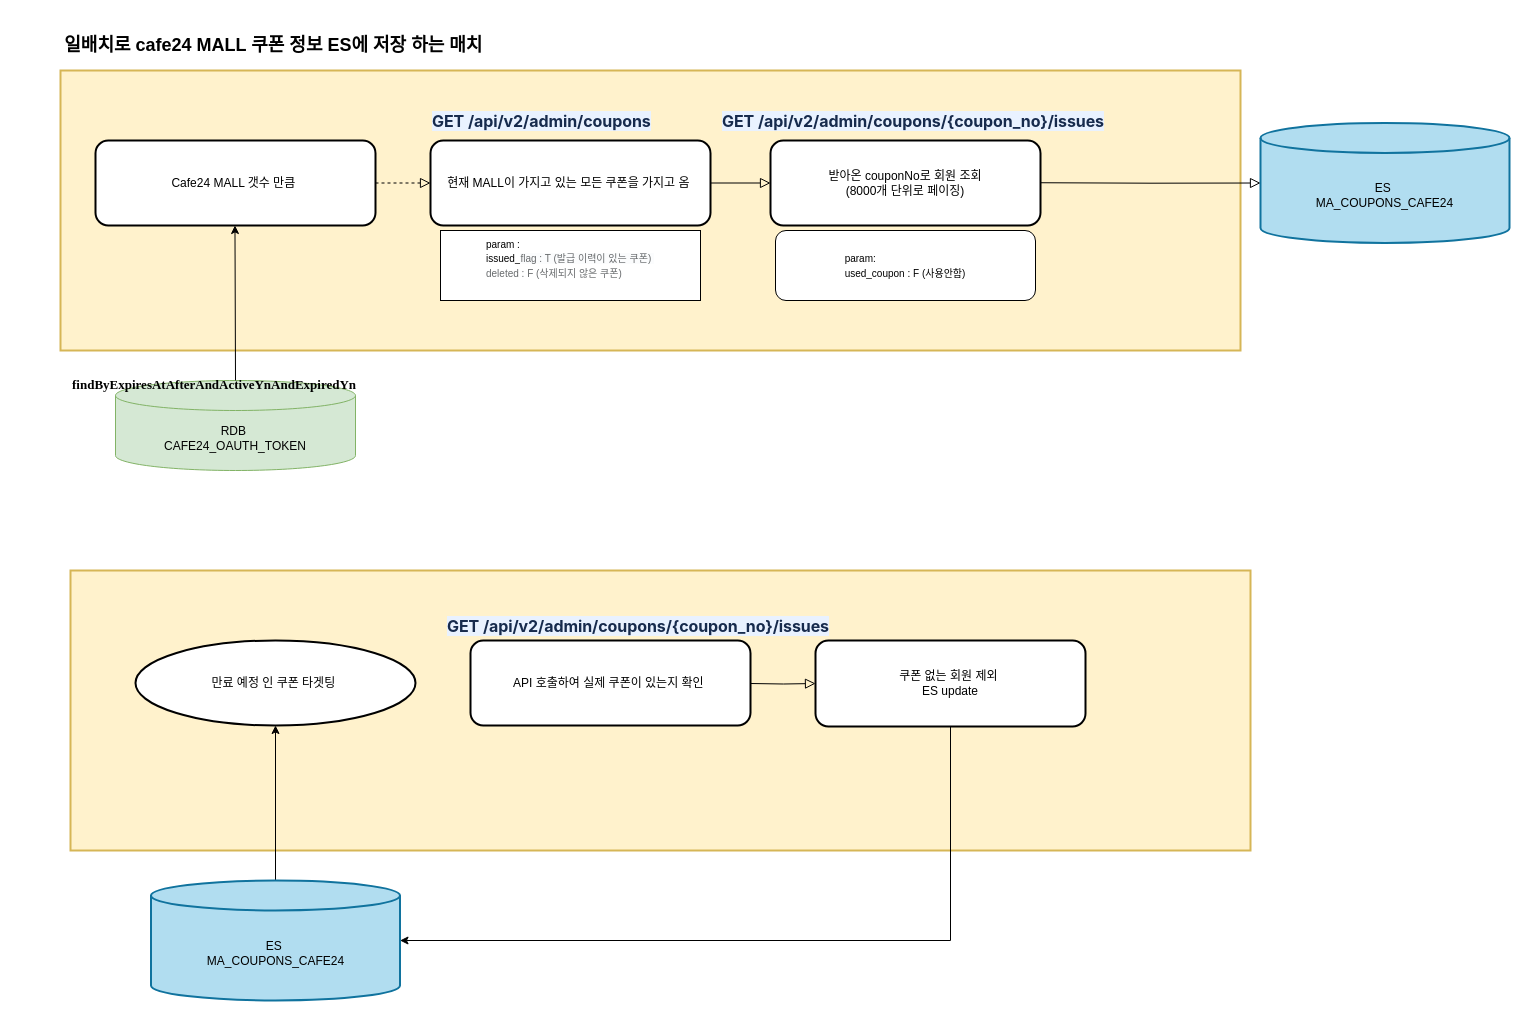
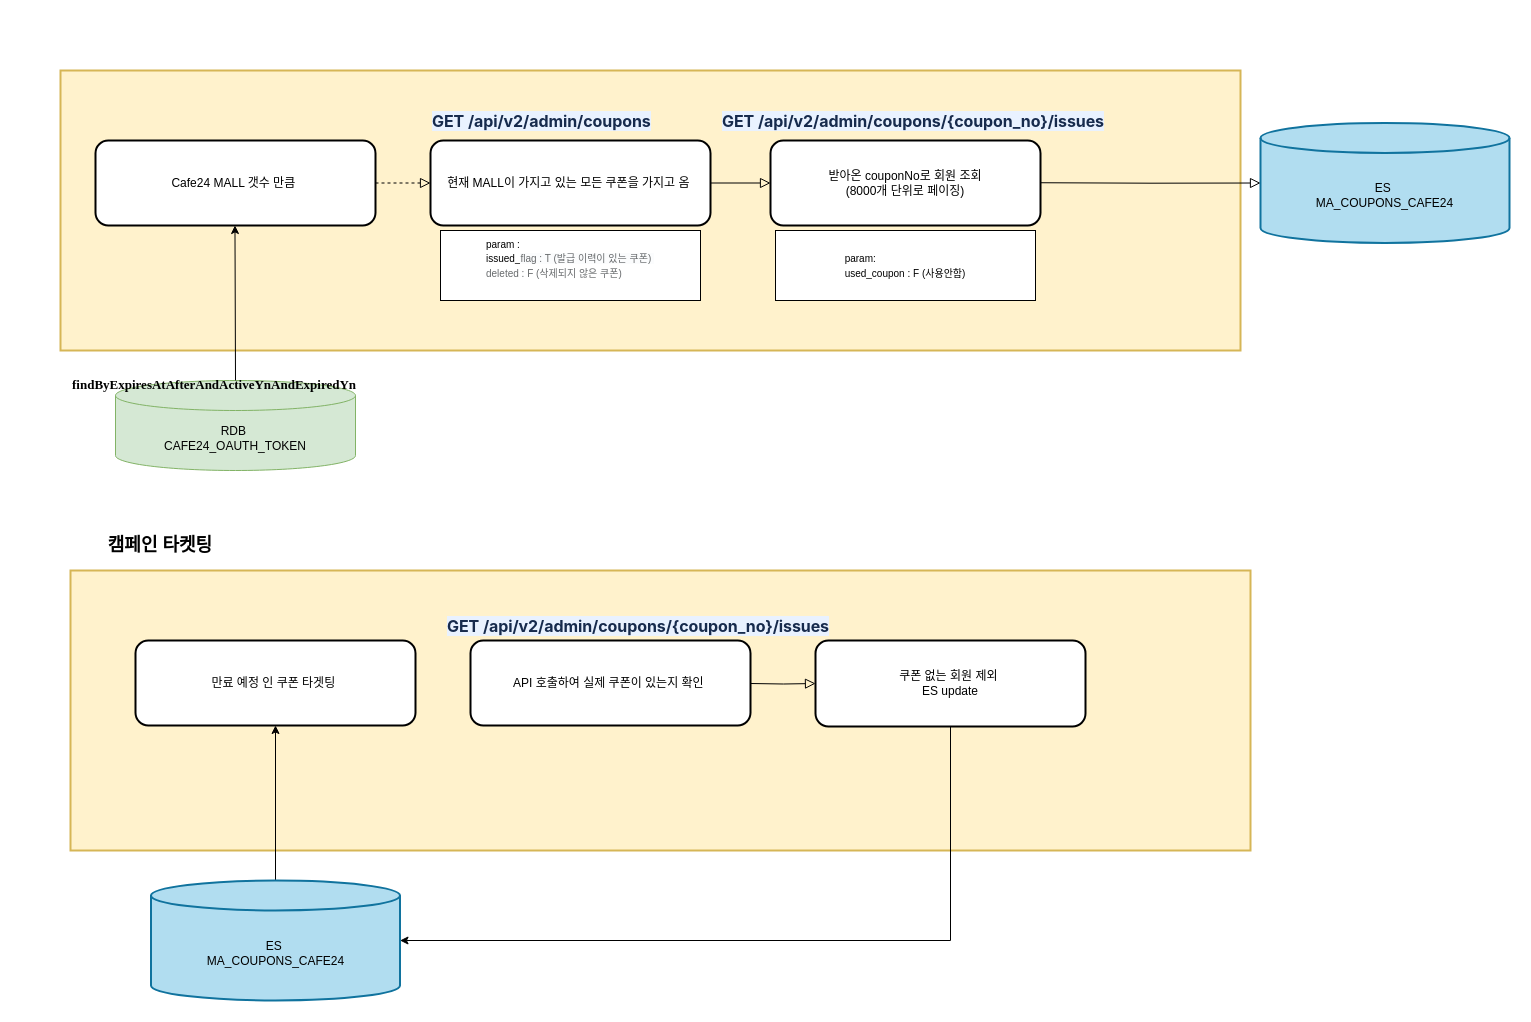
node "일배치로 cafe24 MALL 쿠폰 정보 ES에 저장 하는 매치": removed
node "param: used_coupon : F (사용안함)": shape rounded rectangle -> rectangle
node "캠페인 타켓팅": added
node "만료 예정 인 쿠폰 타겟팅": shape ellipse -> rounded rectangle
